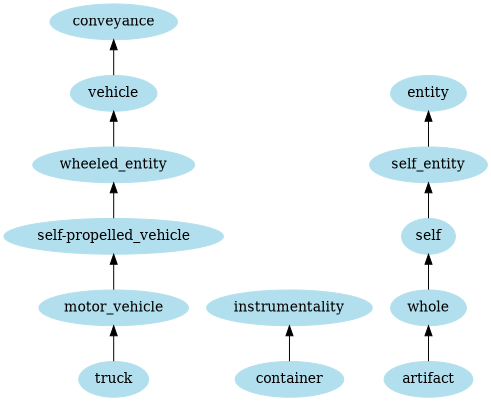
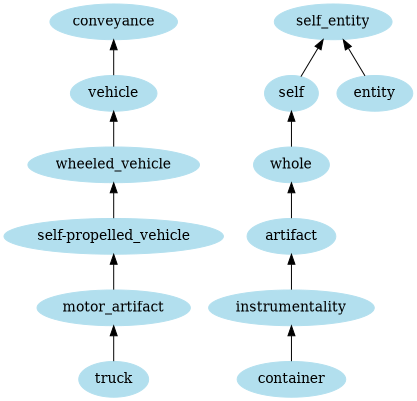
edge "self_entity" -> "entity": reversed
node "wheeled_entity": label "wheeled_entity" -> "wheeled_vehicle"
edge "instrumentality" -> "artifact": added
node "motor_vehicle": label "motor_vehicle" -> "motor_artifact"
